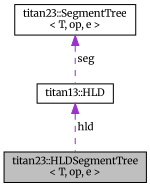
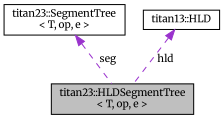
edge "titan13::HLD" -> "titan23::SegmentTree < T, op, e >": now "titan23::HLDSegmentTree < T, op, e >" -> "titan23::SegmentTree < T, op, e >"
